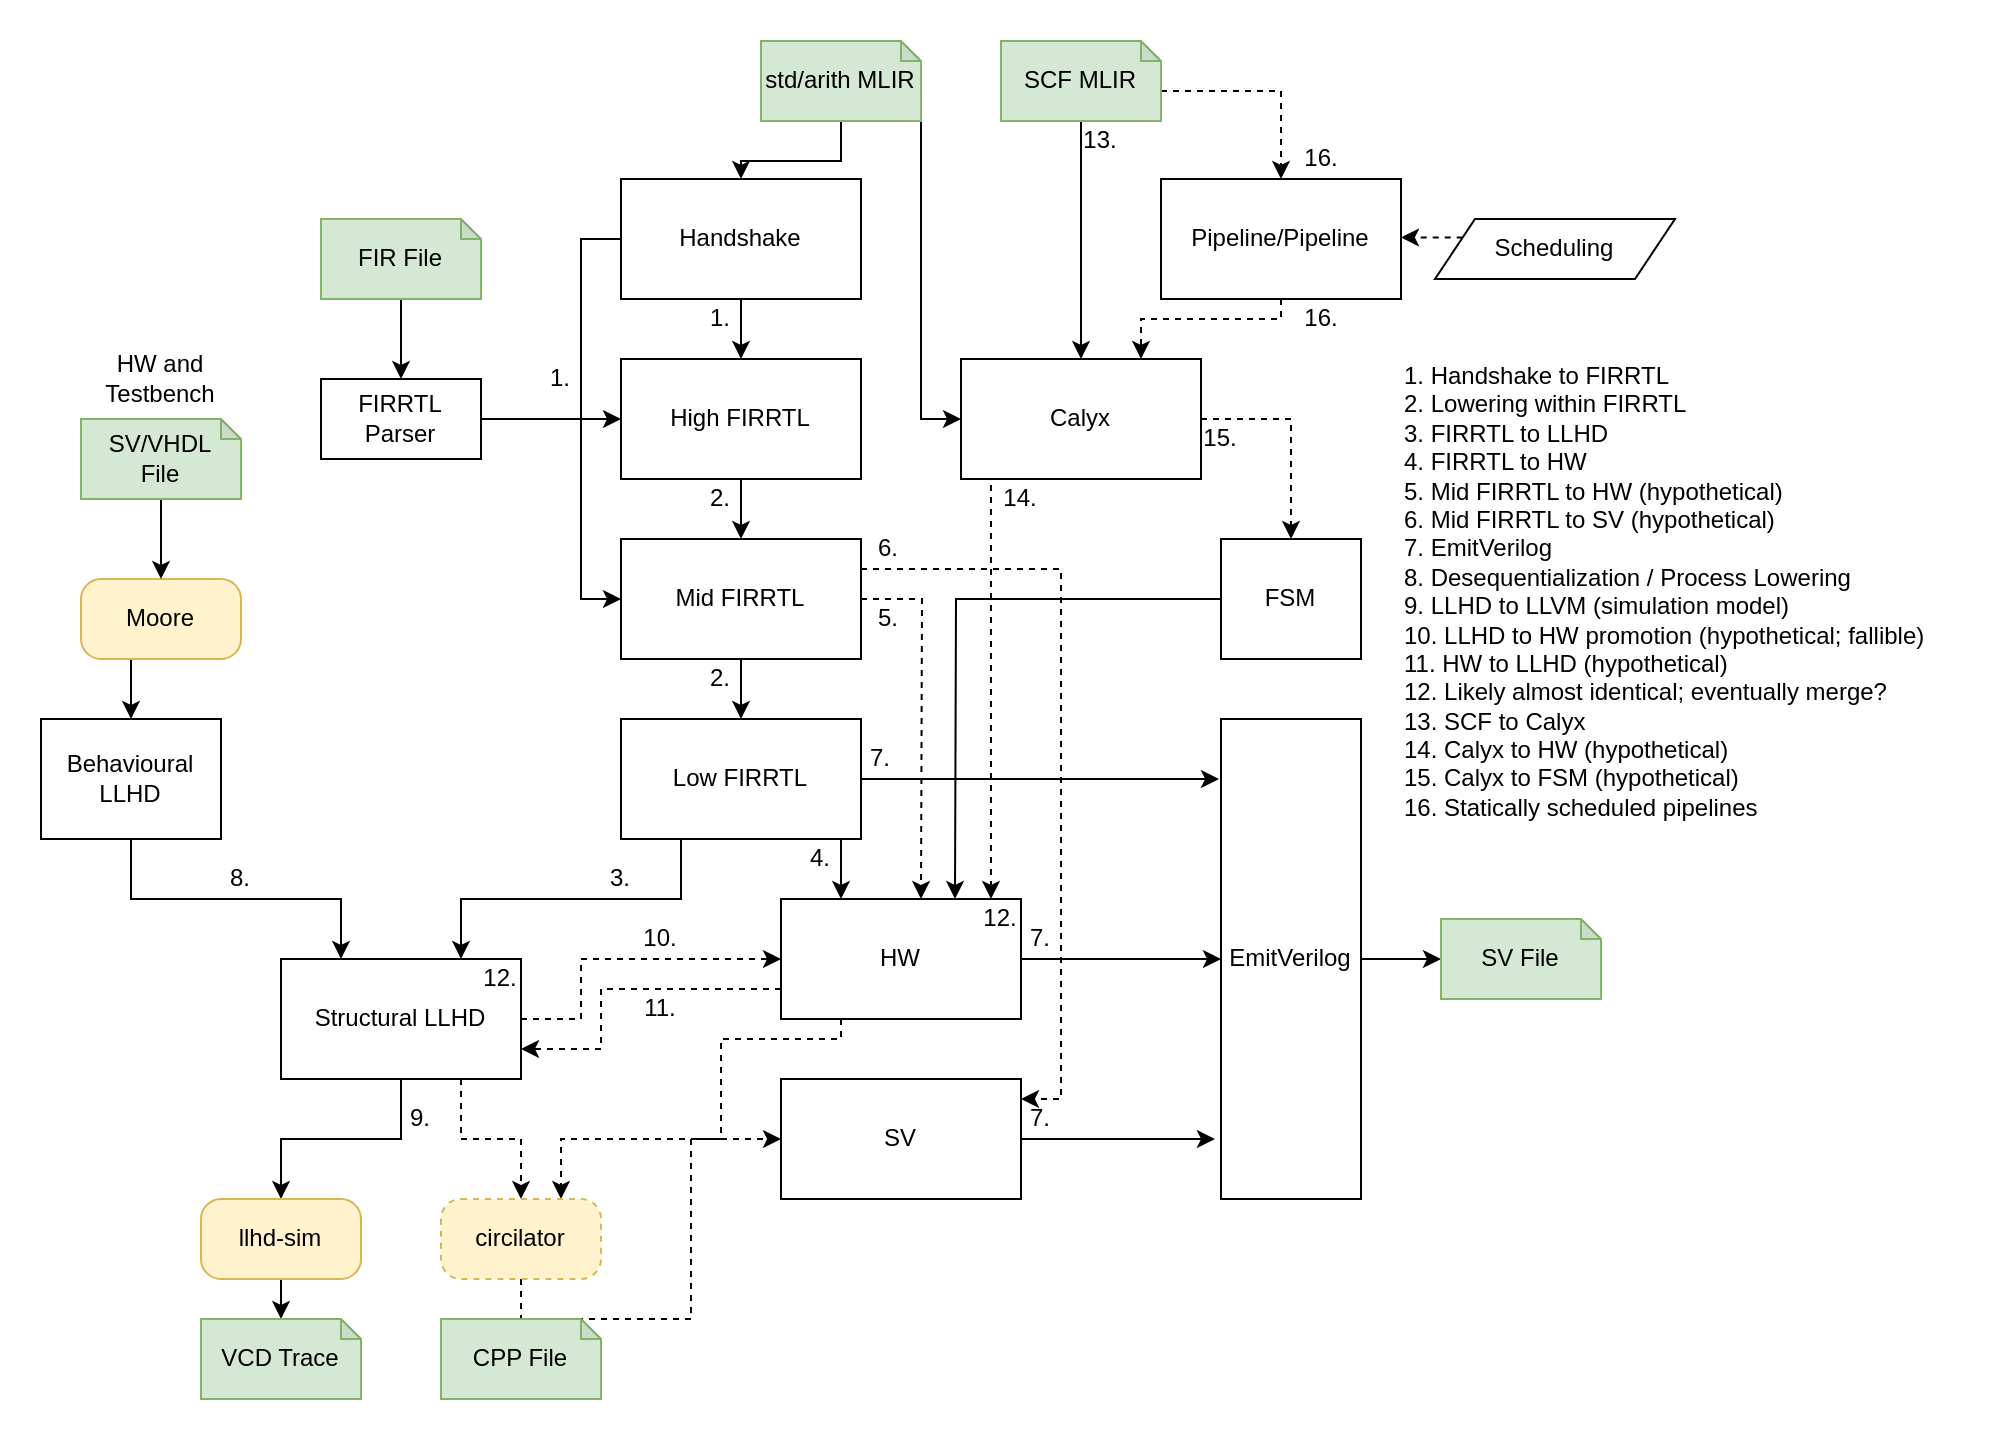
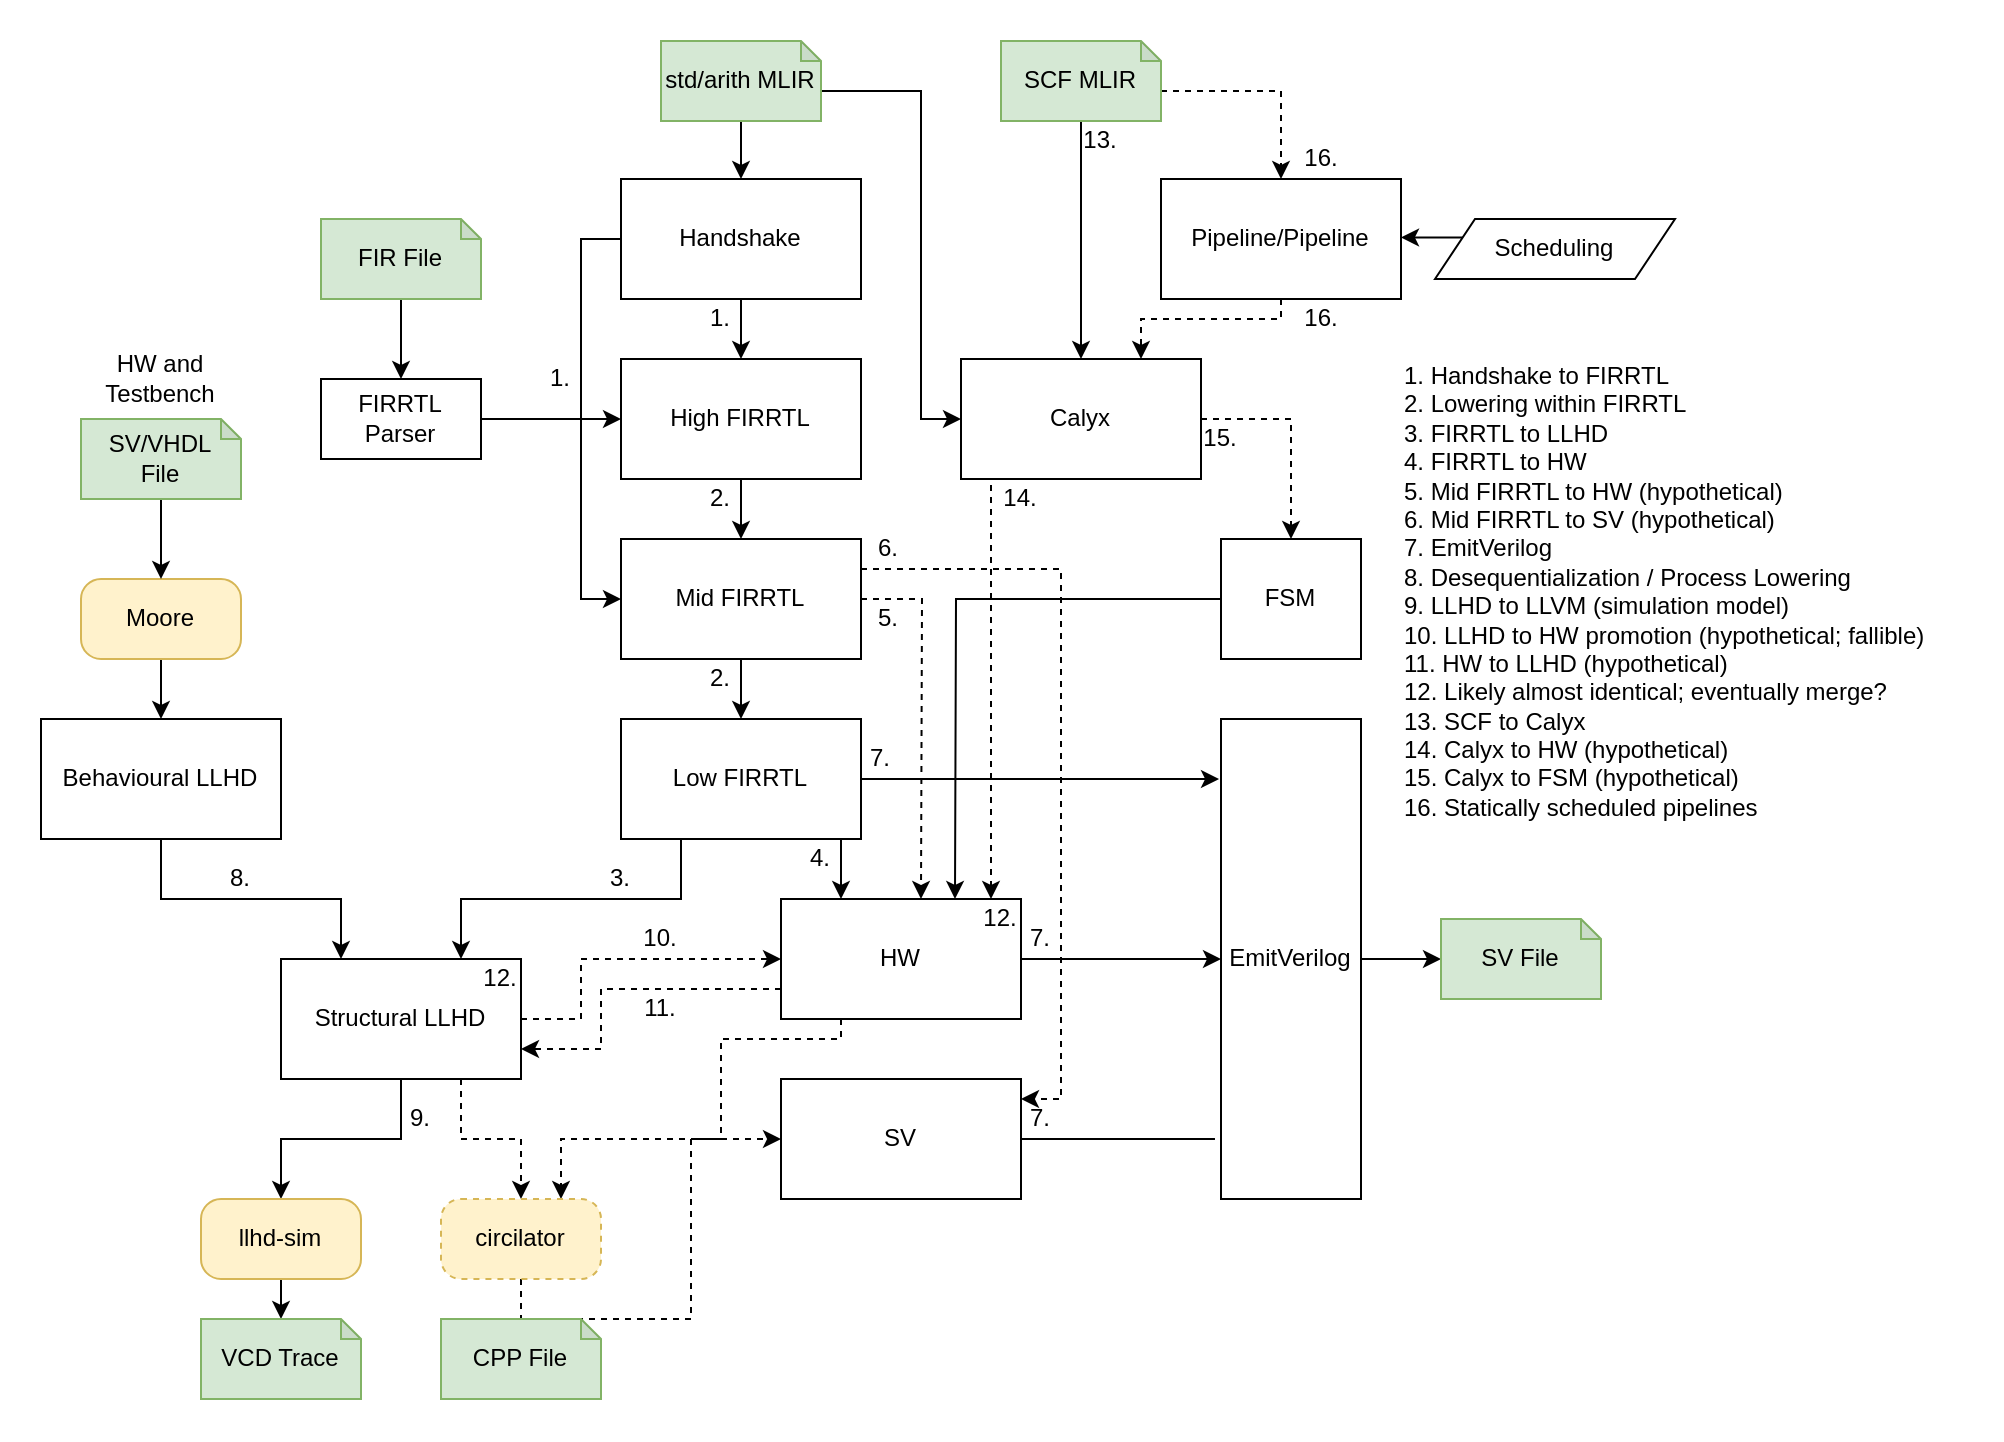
node "std/arith MLIR": moved (841, 81) -> (741, 81)
edge "Scheduling" -> "Pipeline/Pipeline": style dashed -> solid
node "Behavioural LLHD": size 180x120 -> 240x120
edge "SV" -> "EmitVerilog": arrowhead classic -> none
